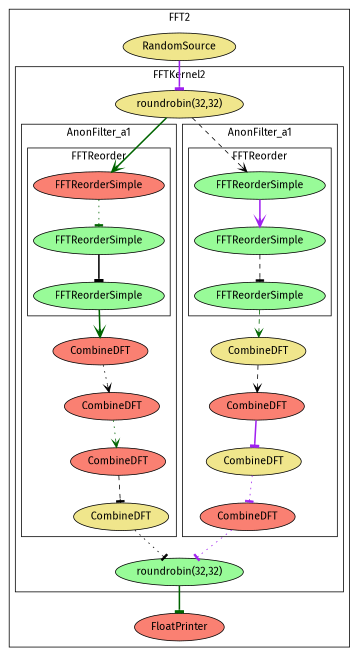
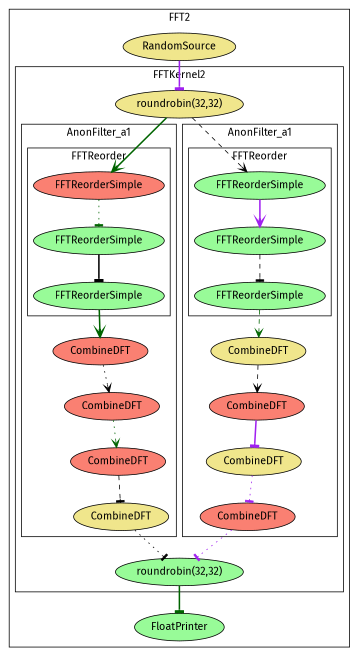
node "FloatPrinter": fillcolor salmon -> palegreen
